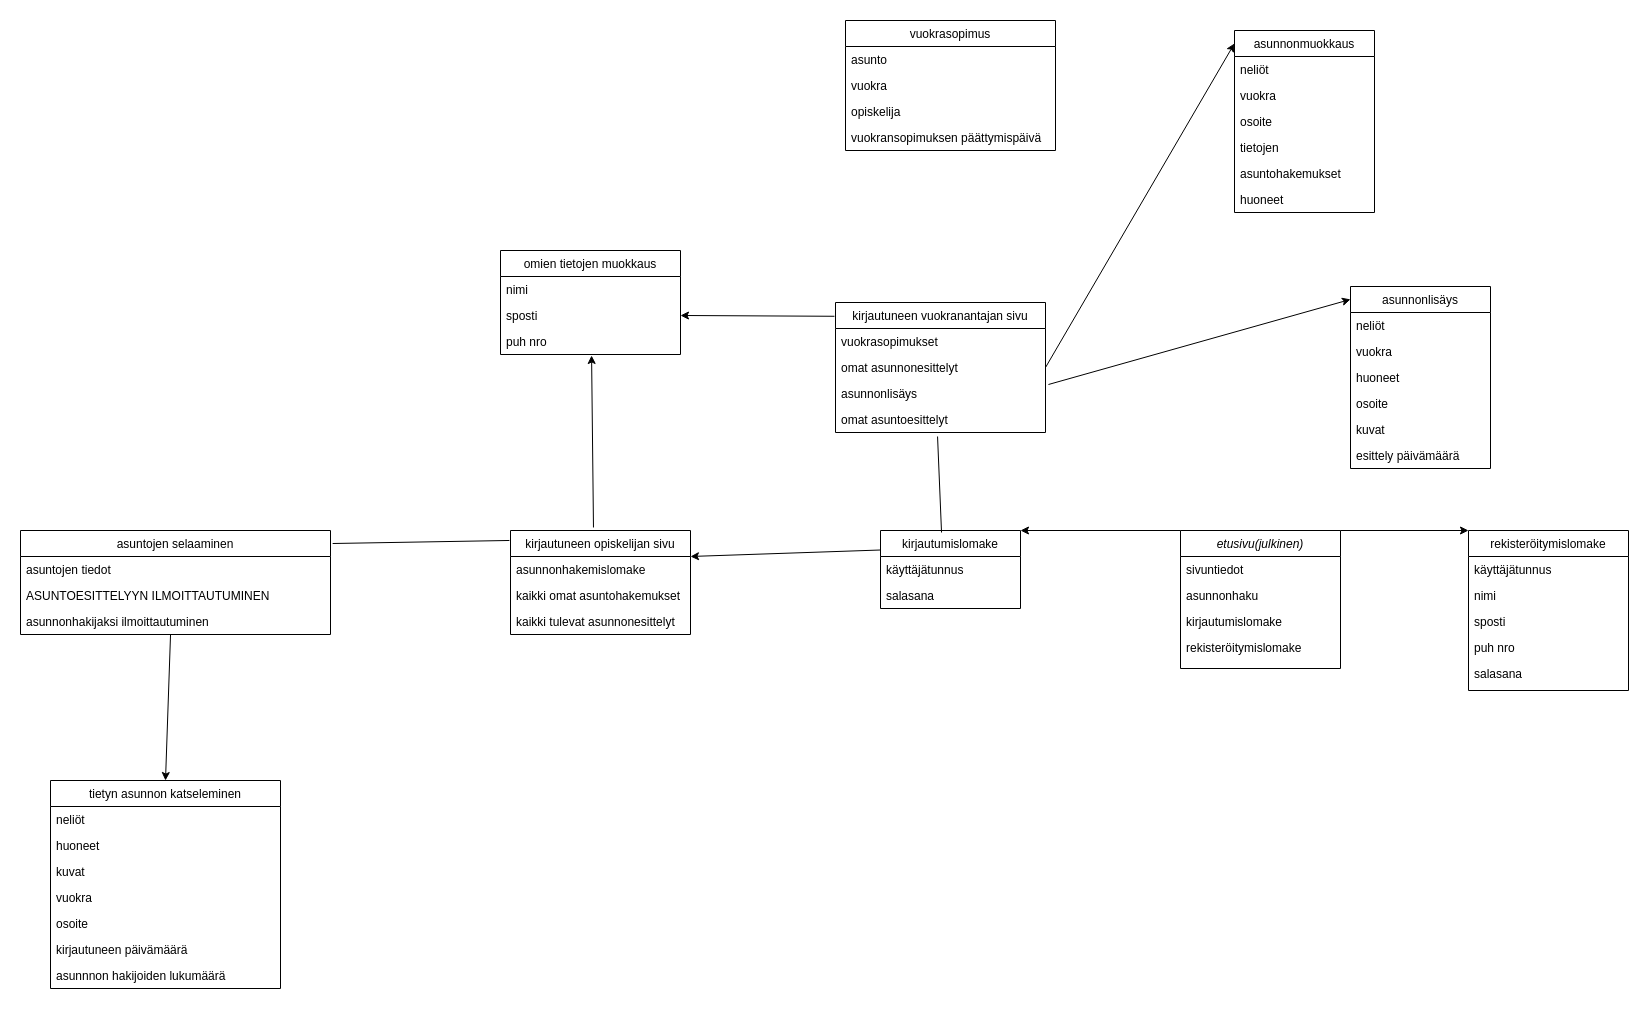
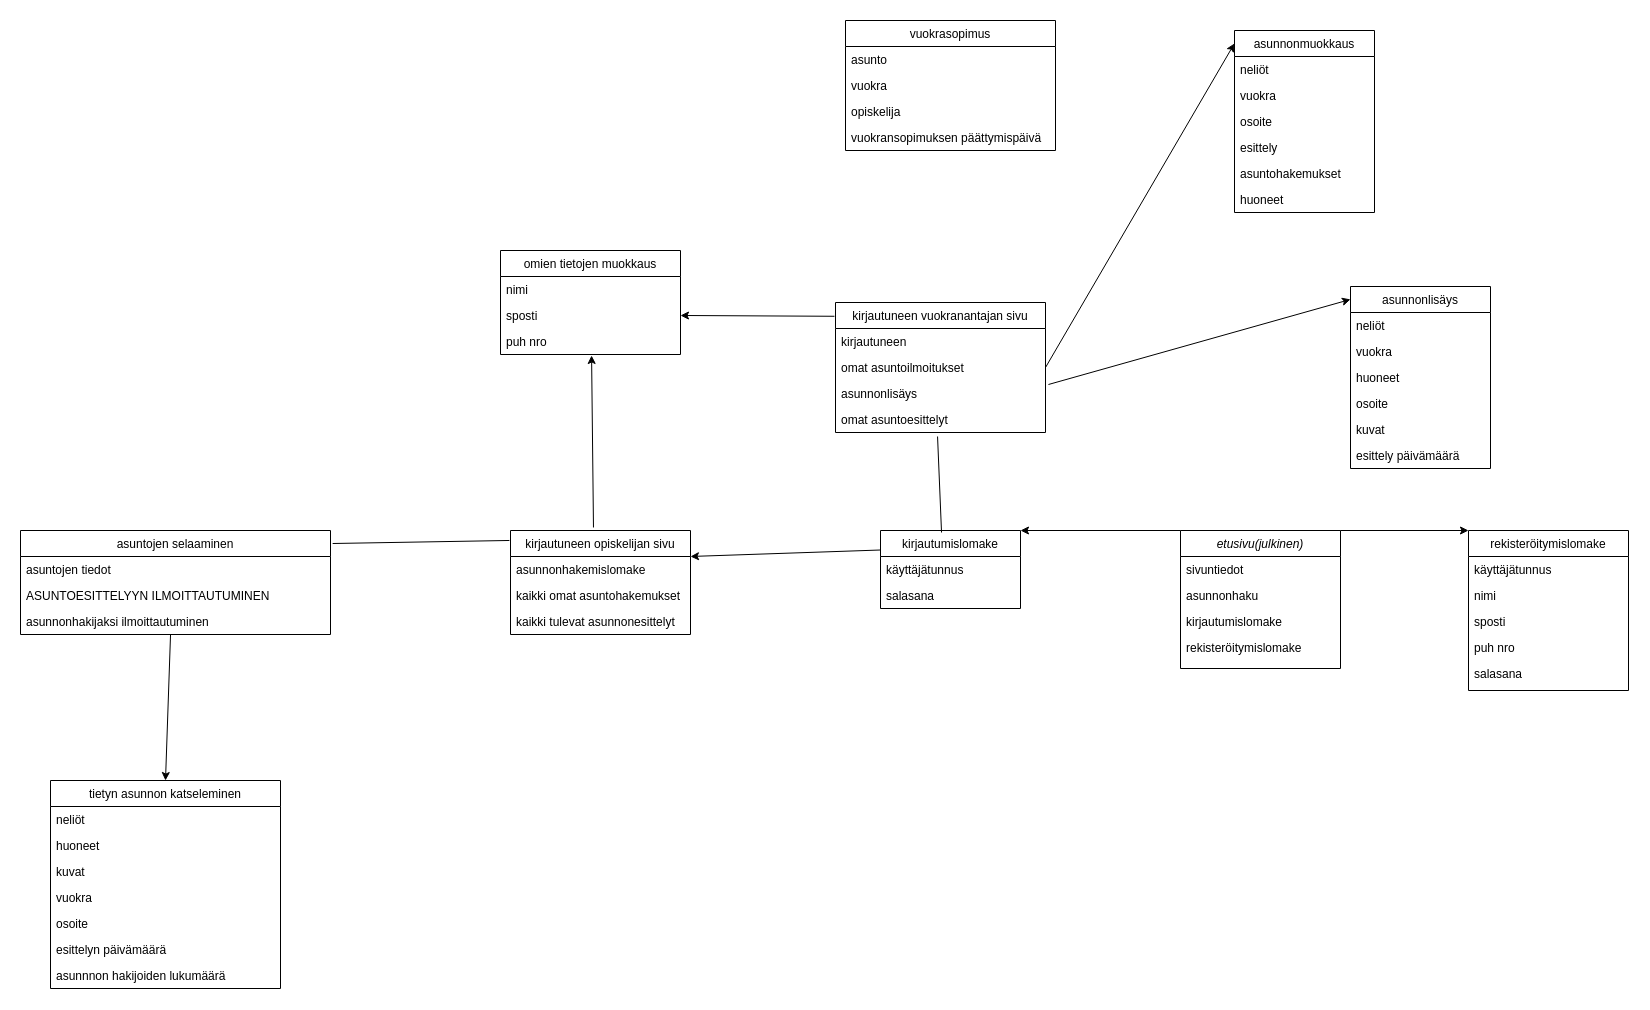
node "tietojen": label "tietojen" -> "esittely"
node "vuokrasopimukset": label "vuokrasopimukset" -> "kirjautuneen"
node "omat asunnonesittelyt": label "omat asunnonesittelyt" -> "omat asuntoilmoitukset"
node "kirjautuneen päivämäärä": label "kirjautuneen päivämäärä" -> "esittelyn päivämäärä"
